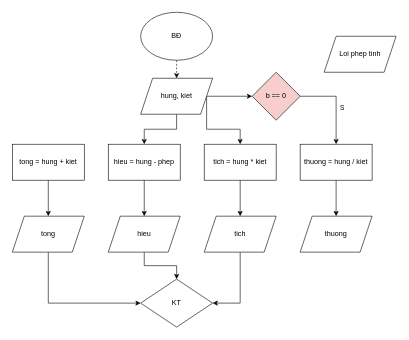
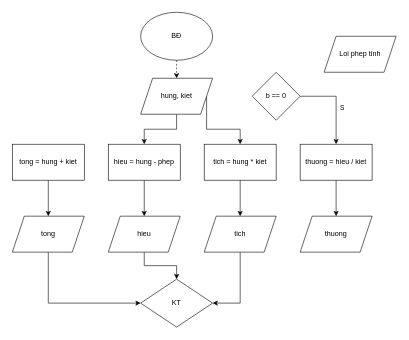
edge "hung, kiet" -> "b == 0": removed
node "b == 0": fillcolor #f8cecc -> #ffffff
node "thuong = hung / kiet": label "thuong = hung / kiet" -> "thuong = hieu / kiet"
